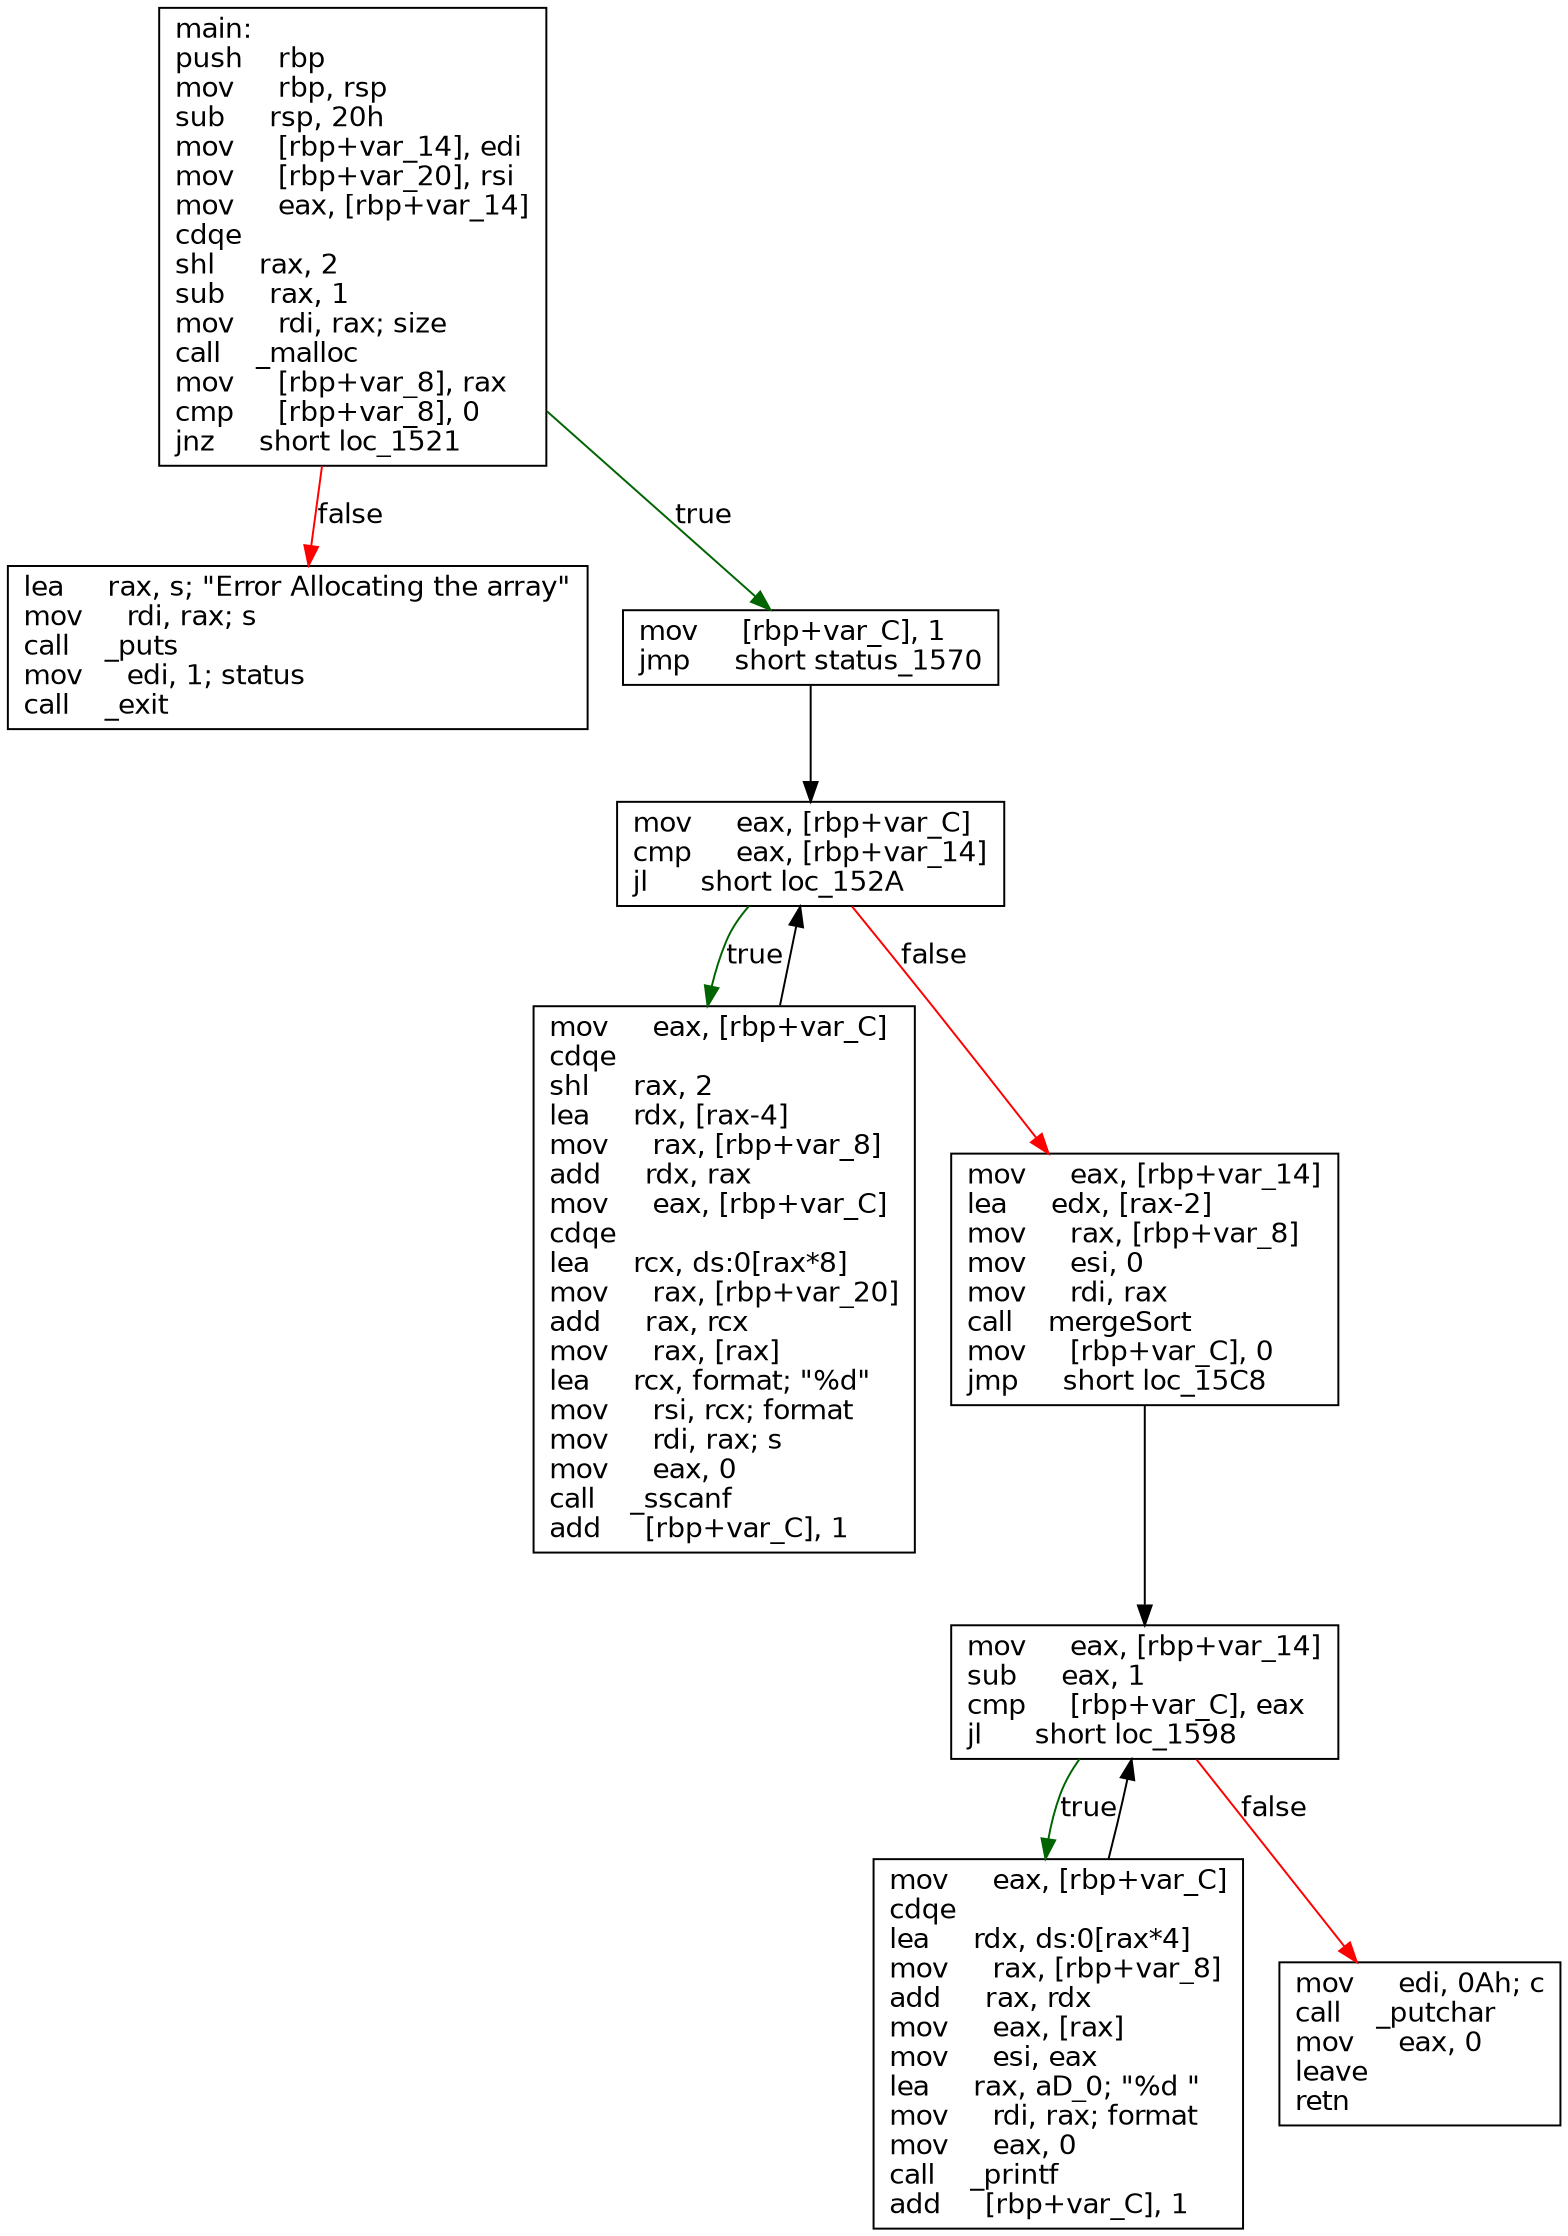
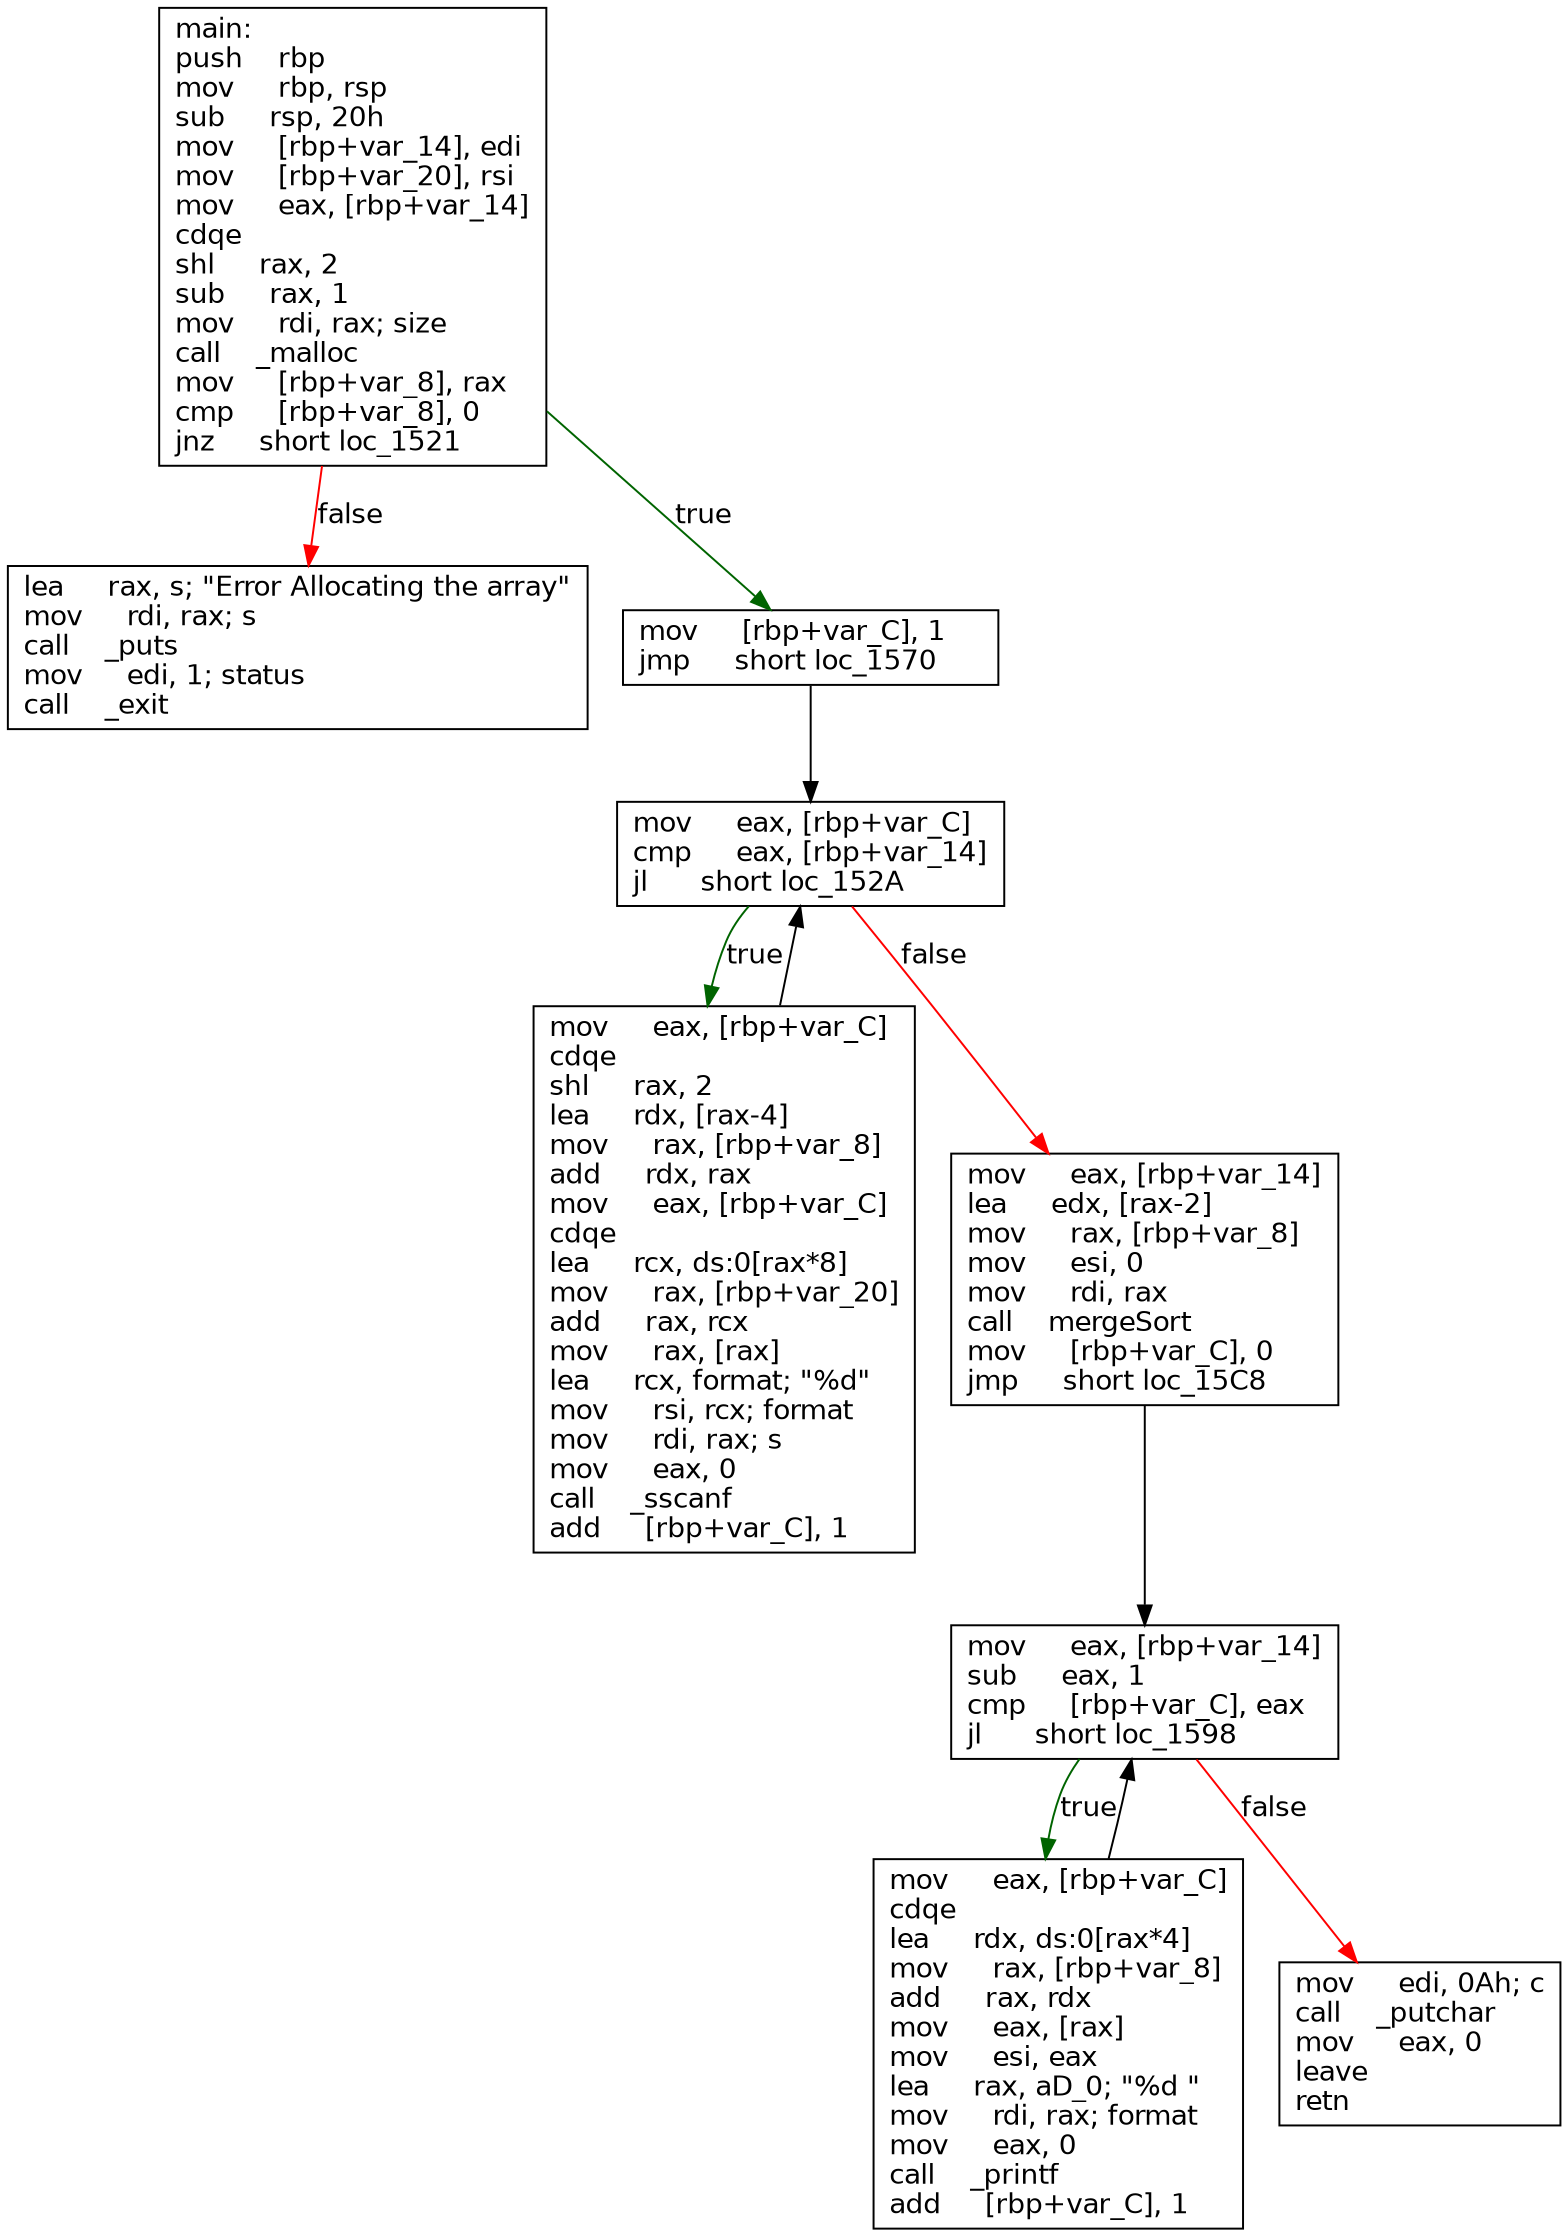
node "mov     [rbp+var_C], 1 jmp     short status_1570": label "mov     [rbp+var_C], 1 jmp     short status_1570" -> "mov     [rbp+var_C], 1 jmp     short loc_1570"
